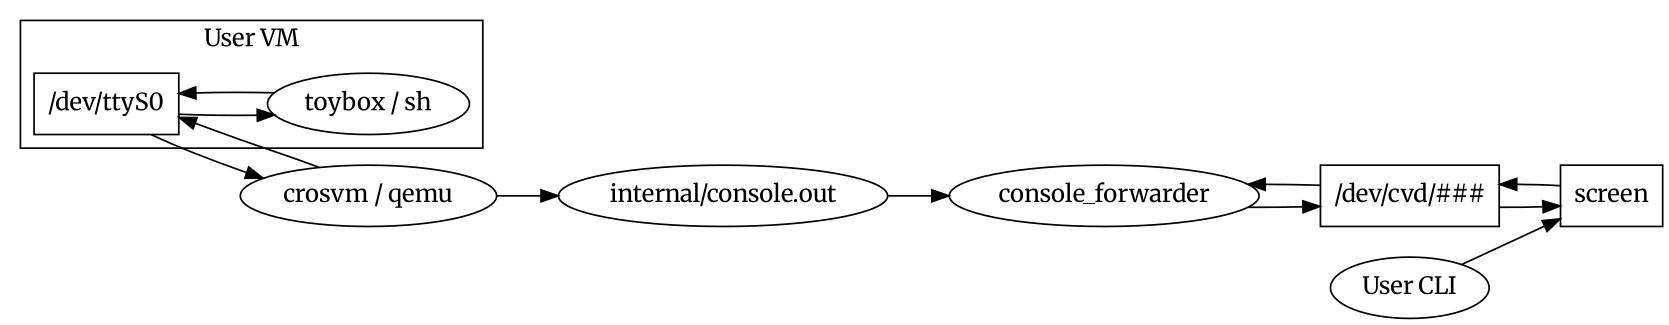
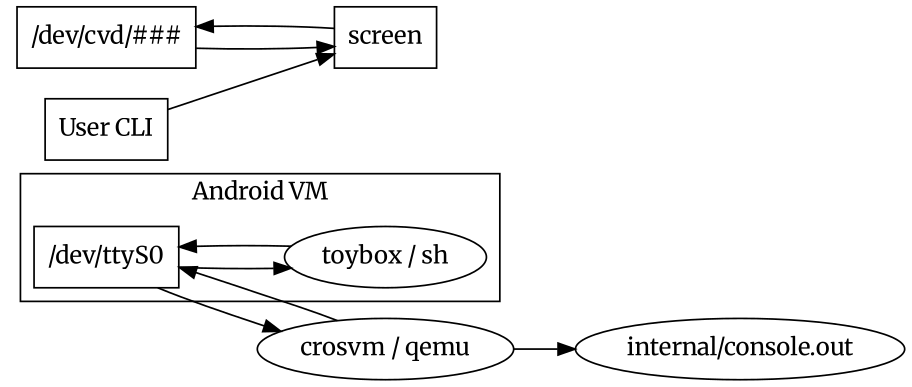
cluster "User VM": label "User VM" -> "Android VM"
node "console_forwarder": removed
node "User CLI": shape ellipse -> box
